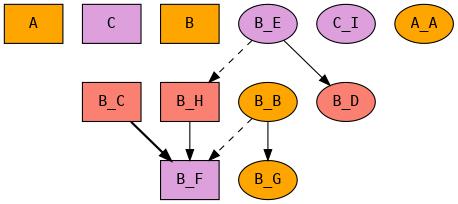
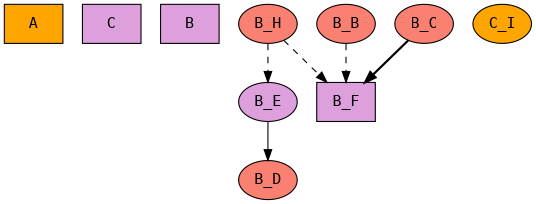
node "B": fillcolor orange -> plum
node "C_I": fillcolor plum -> orange
node "A_A": removed
edge "B_E" -> "B_H": reversed
node "B_C": shape box -> ellipse
node "B_H": shape box -> ellipse
node "B_B": fillcolor orange -> salmon
edge "B_H" -> "B_F": style solid -> dashed
node "B_G": removed
